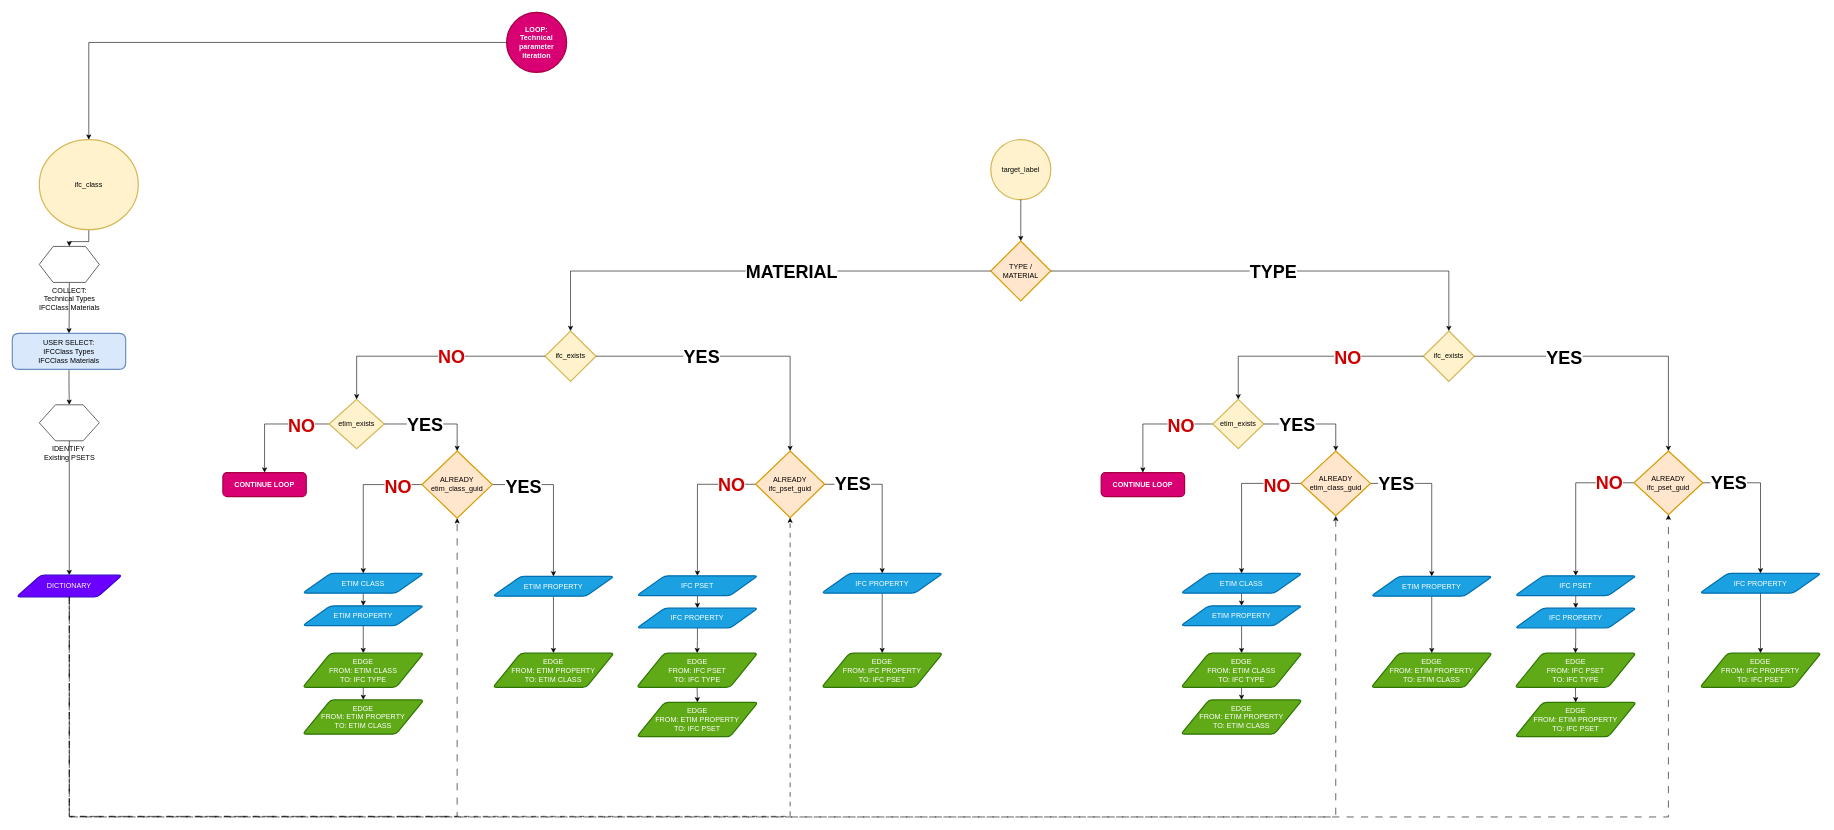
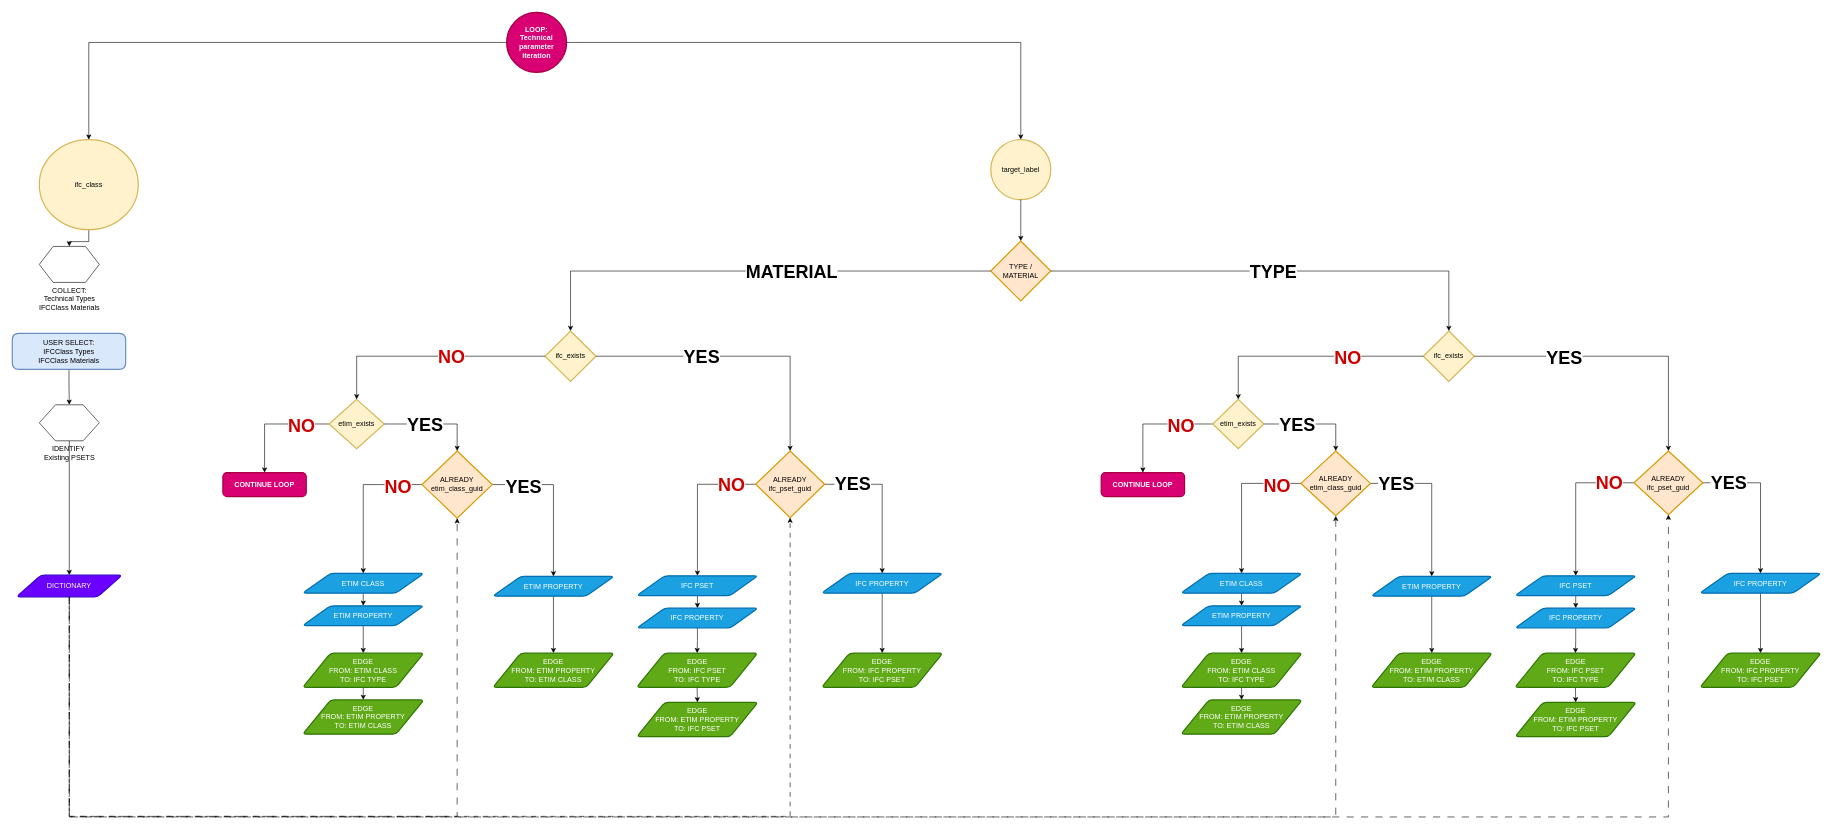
edge "LOOP: Technical parameter iteration" -> "target_label": added
edge "COLLECT: Technical Types IFCClass Materials" -> "USER SELECT: IFCClass Types IFCClass Materials": removed
